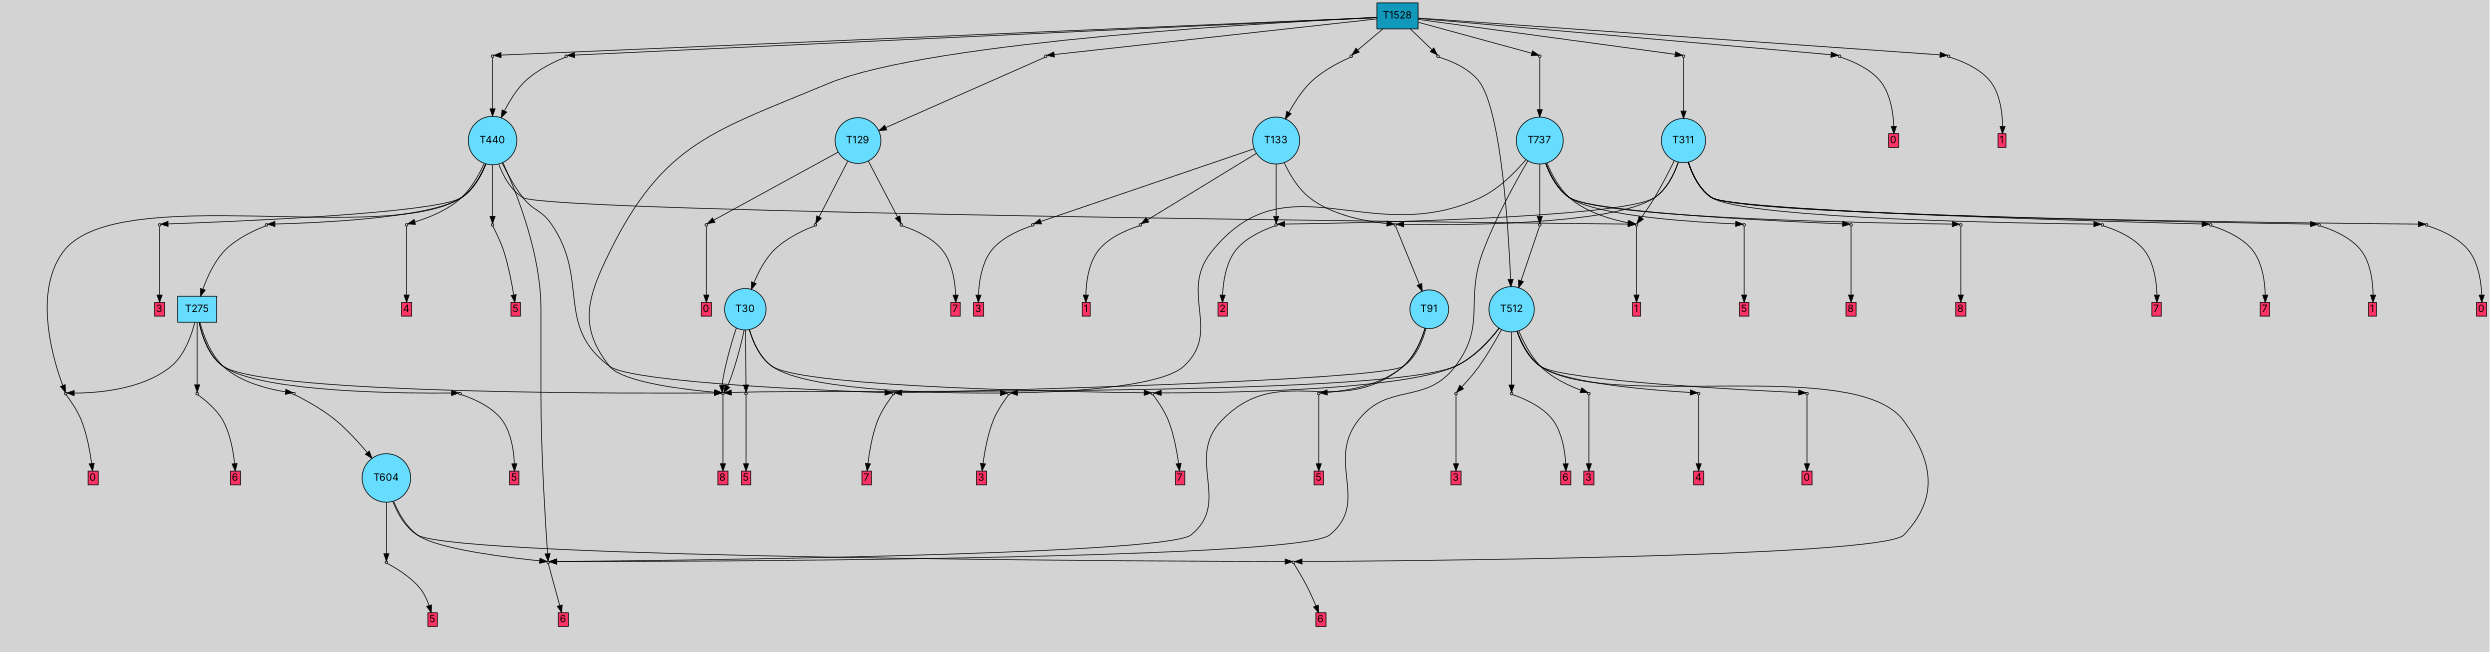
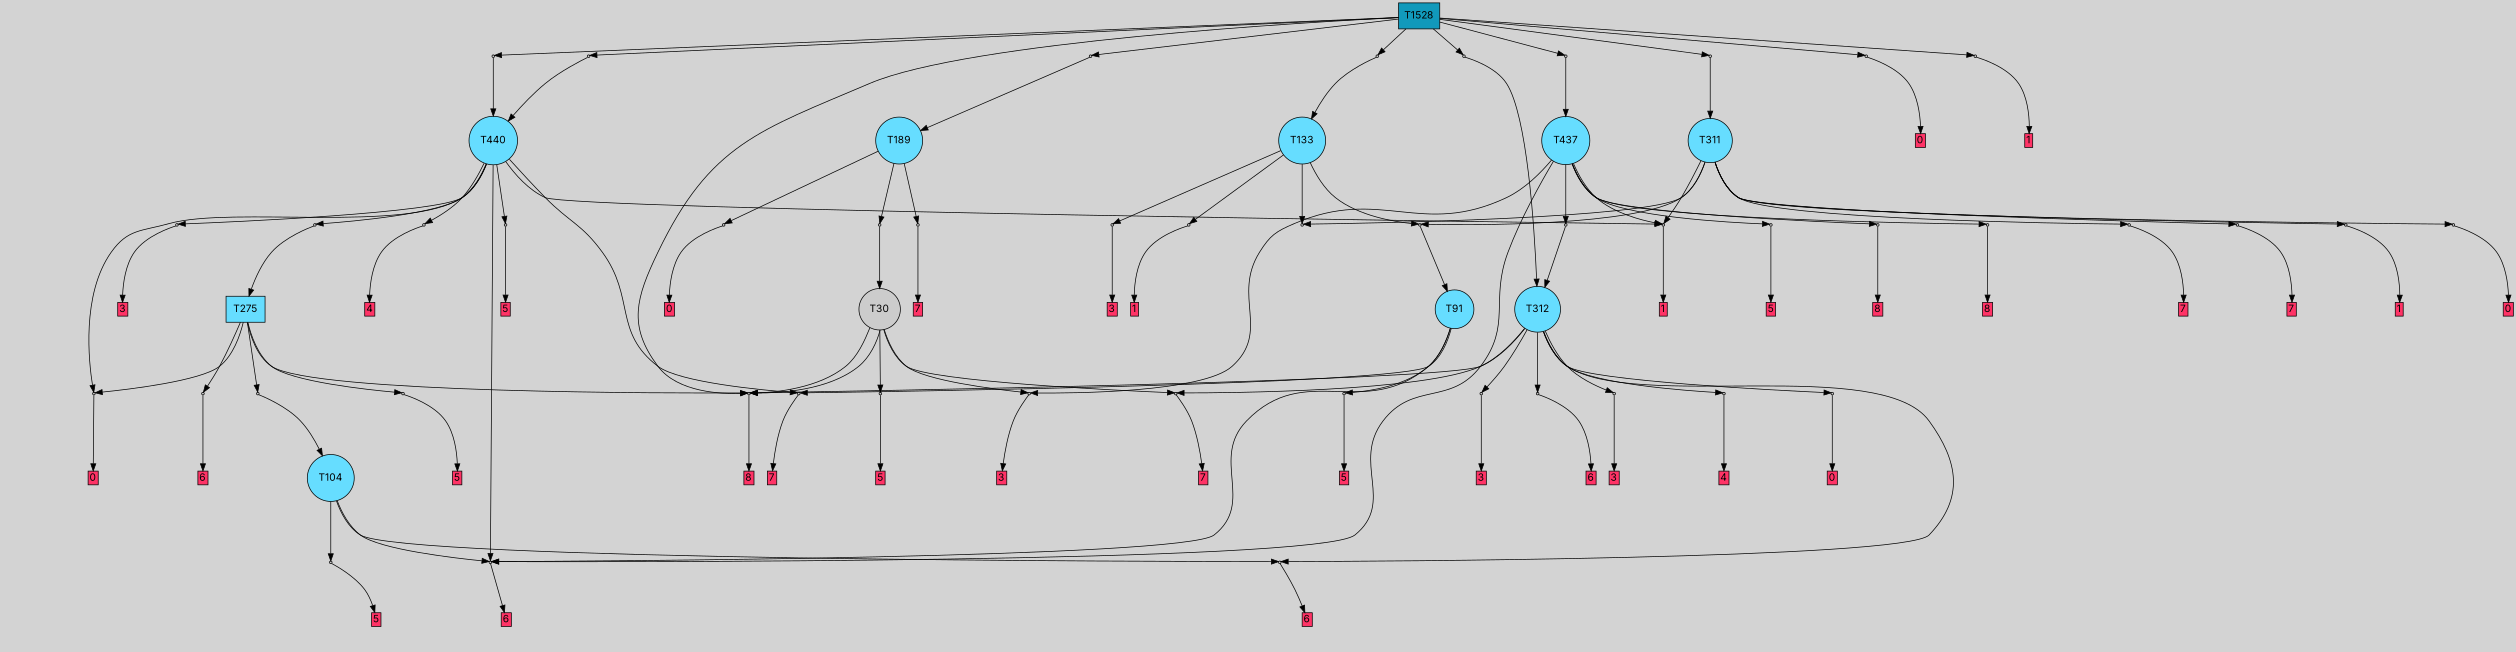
node "T129": label "T129" -> "T189"
node "T737": label "T737" -> "T437"
node "T30": fillcolor #66ddff -> #cccccc
node "2": removed
node "T512": label "T512" -> "T312"
node "T604": label "T604" -> "T104"
